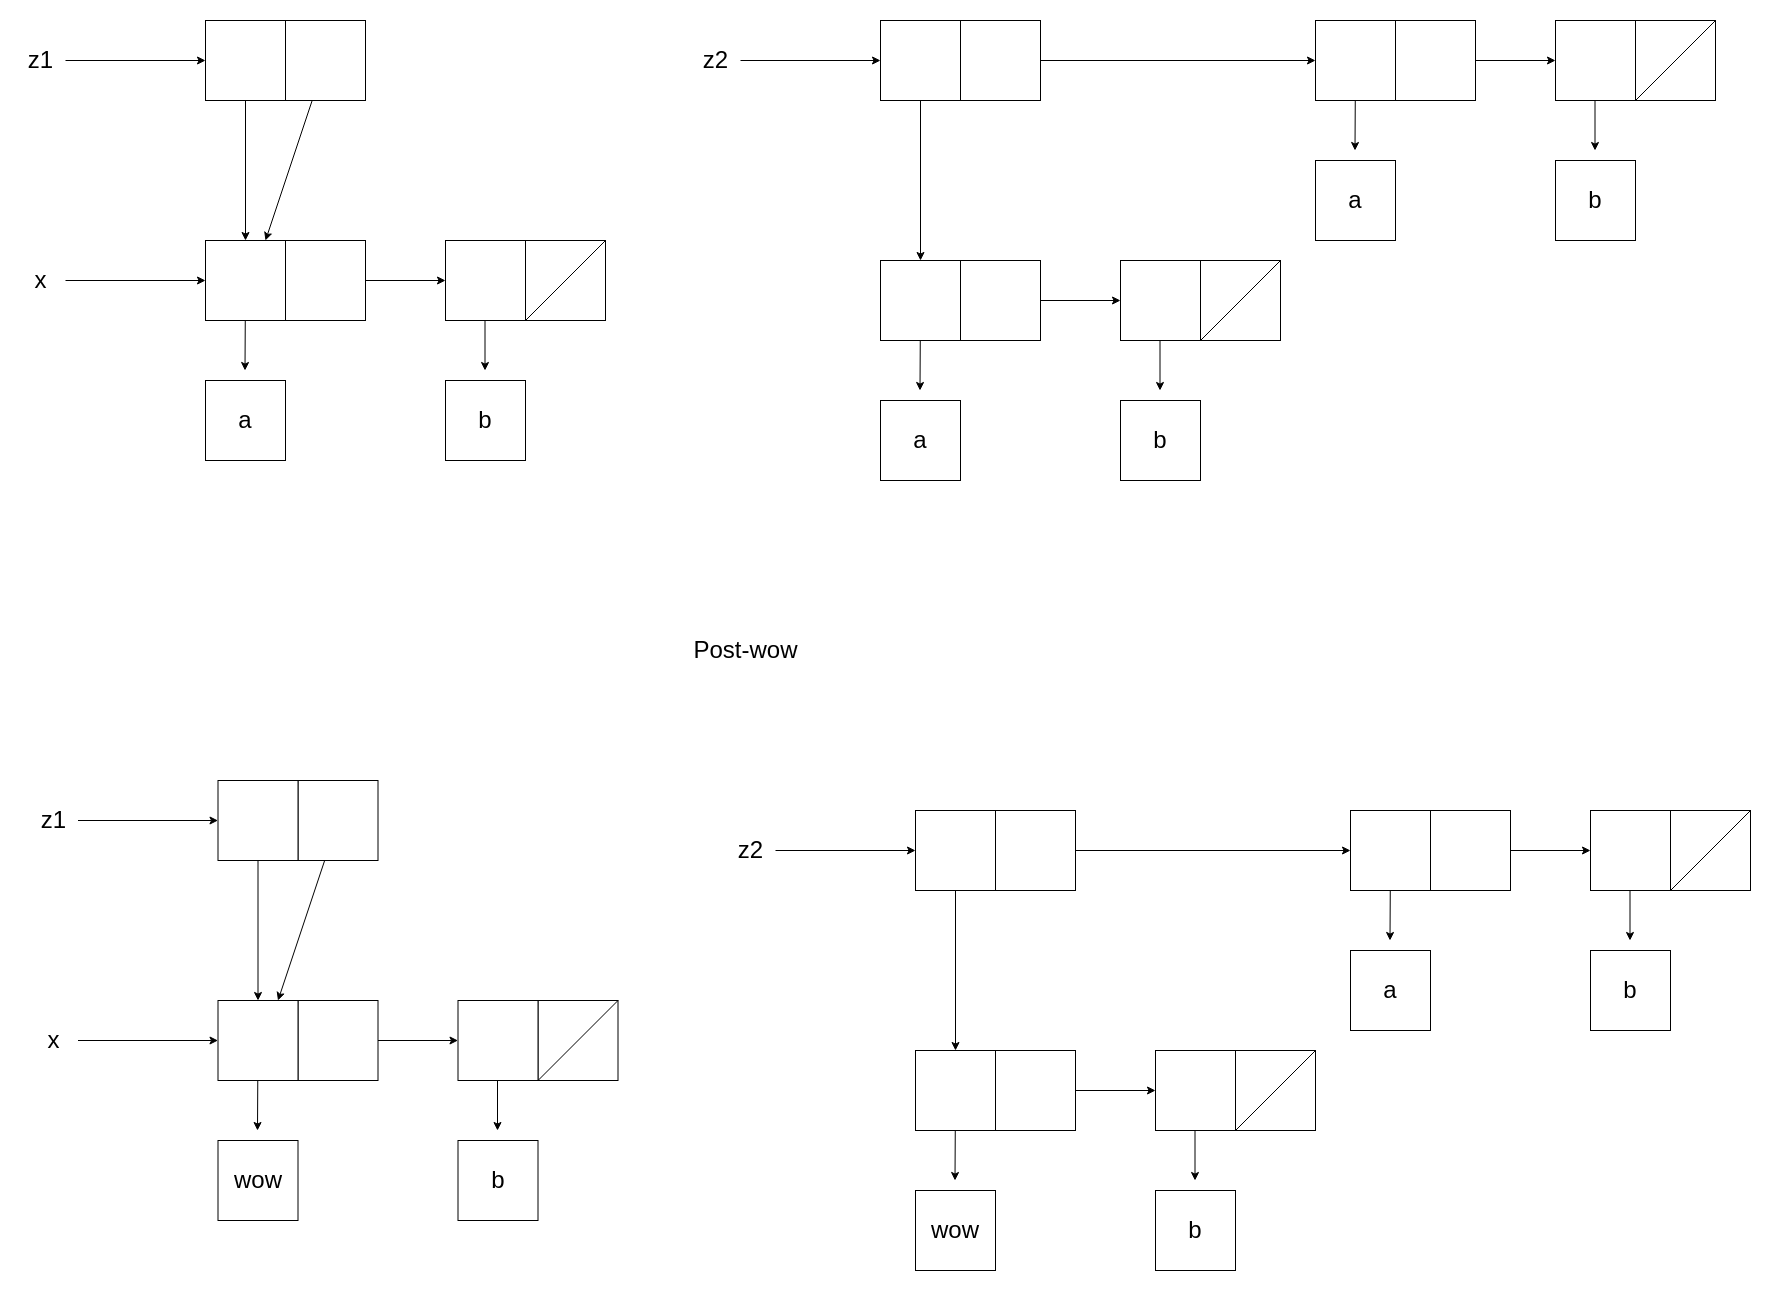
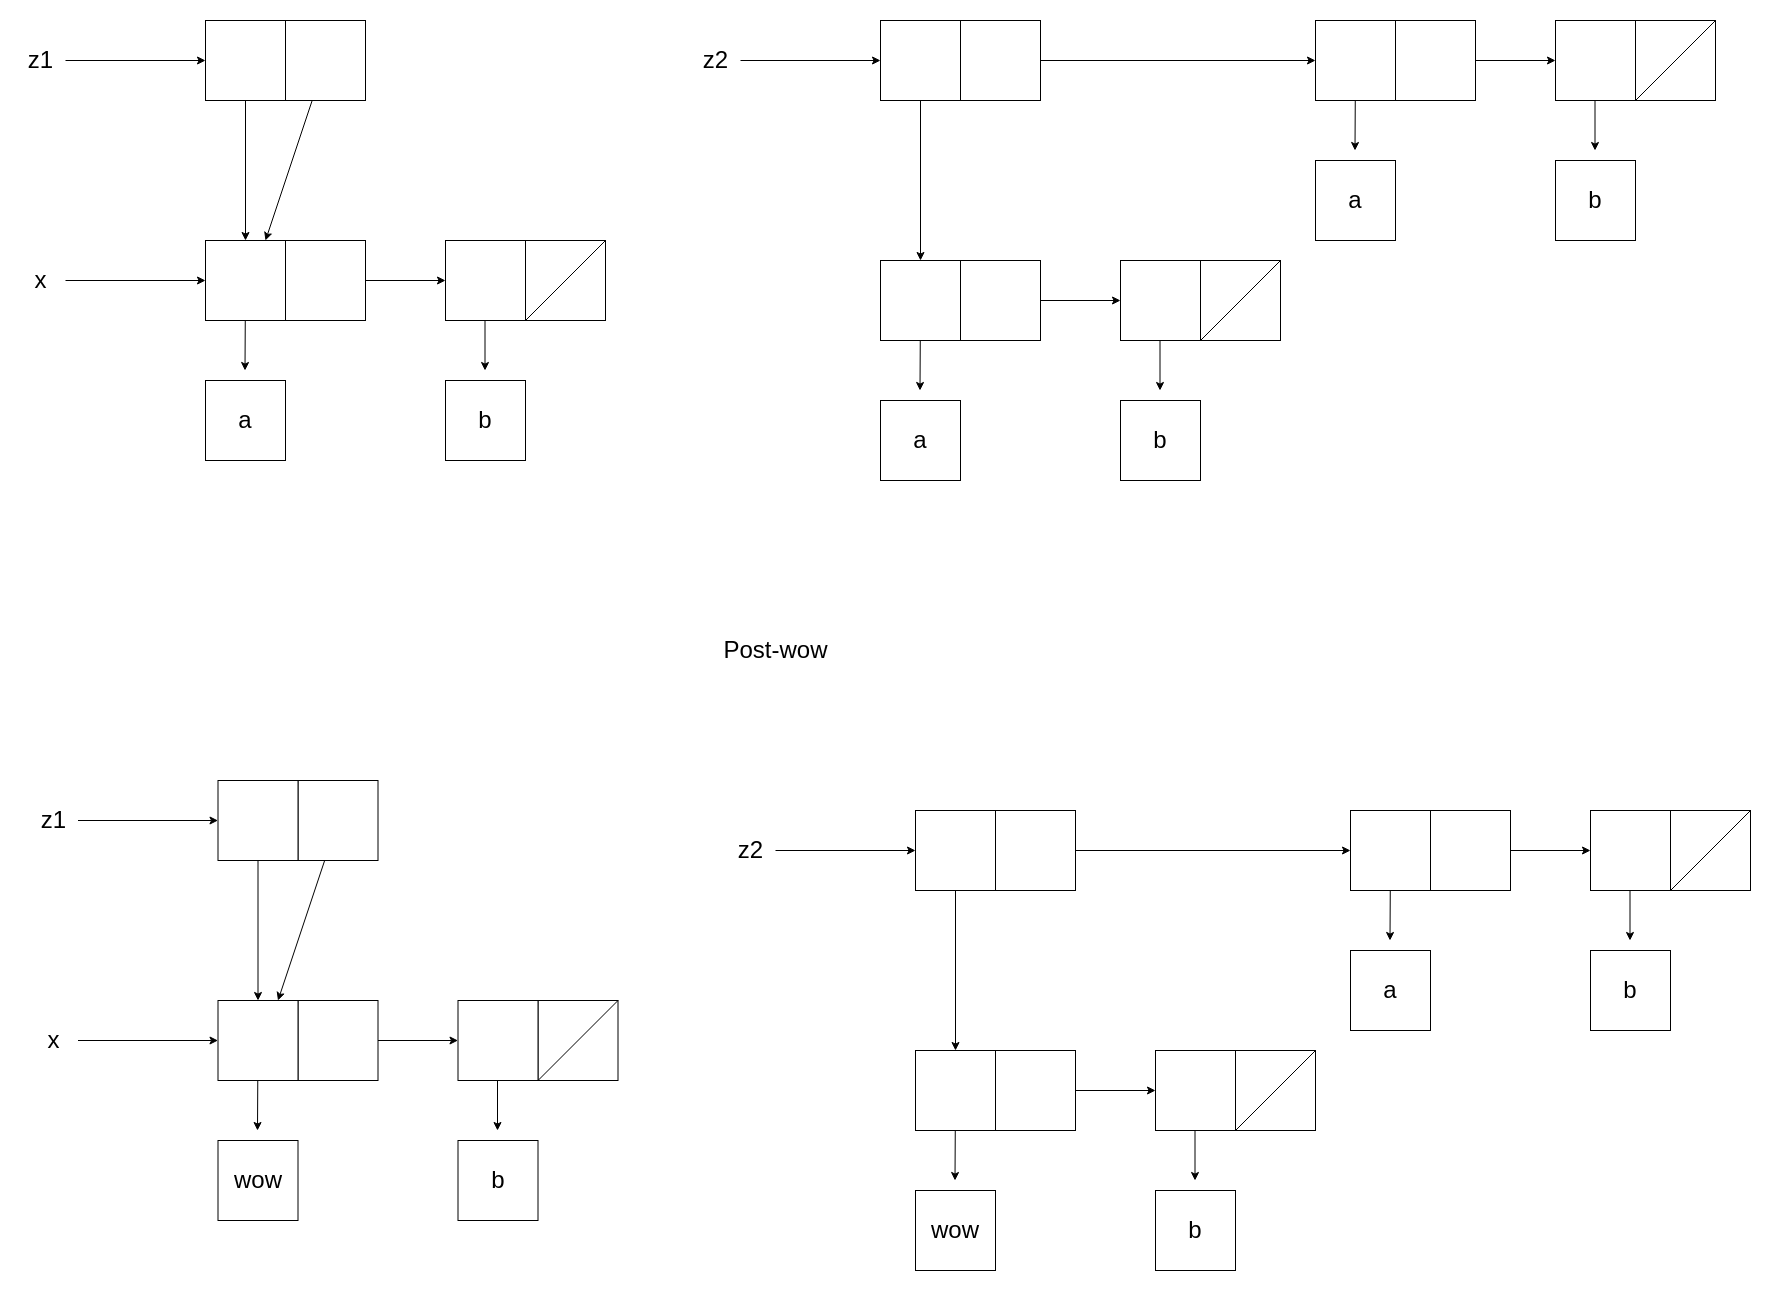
node "Post-wow": moved (746, 651) -> (776, 651)
